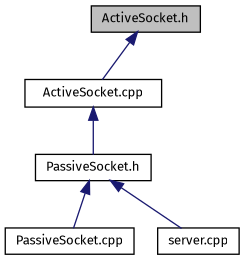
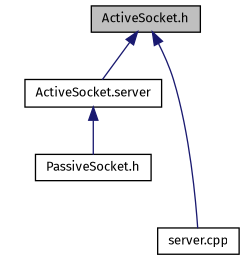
node "ActiveSocket.cpp": label "ActiveSocket.cpp" -> "ActiveSocket.server"
edge "server.cpp" -> "PassiveSocket.h": now "server.cpp" -> "ActiveSocket.h"
node "PassiveSocket.cpp": removed
